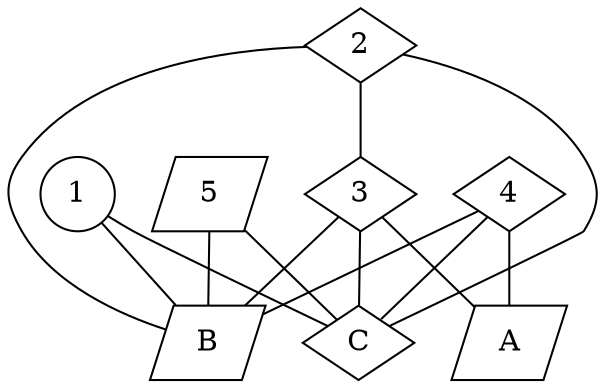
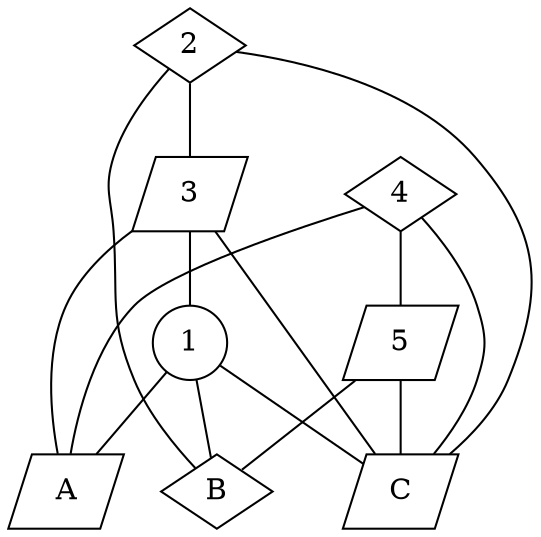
node "3": shape diamond -> parallelogram
edge "3" -- "B": now "3" -- "1"
edge "4" -- "B": now "4" -- "5"
node "B": shape parallelogram -> diamond
node "C": shape diamond -> parallelogram
edge "1" -- "A": added
